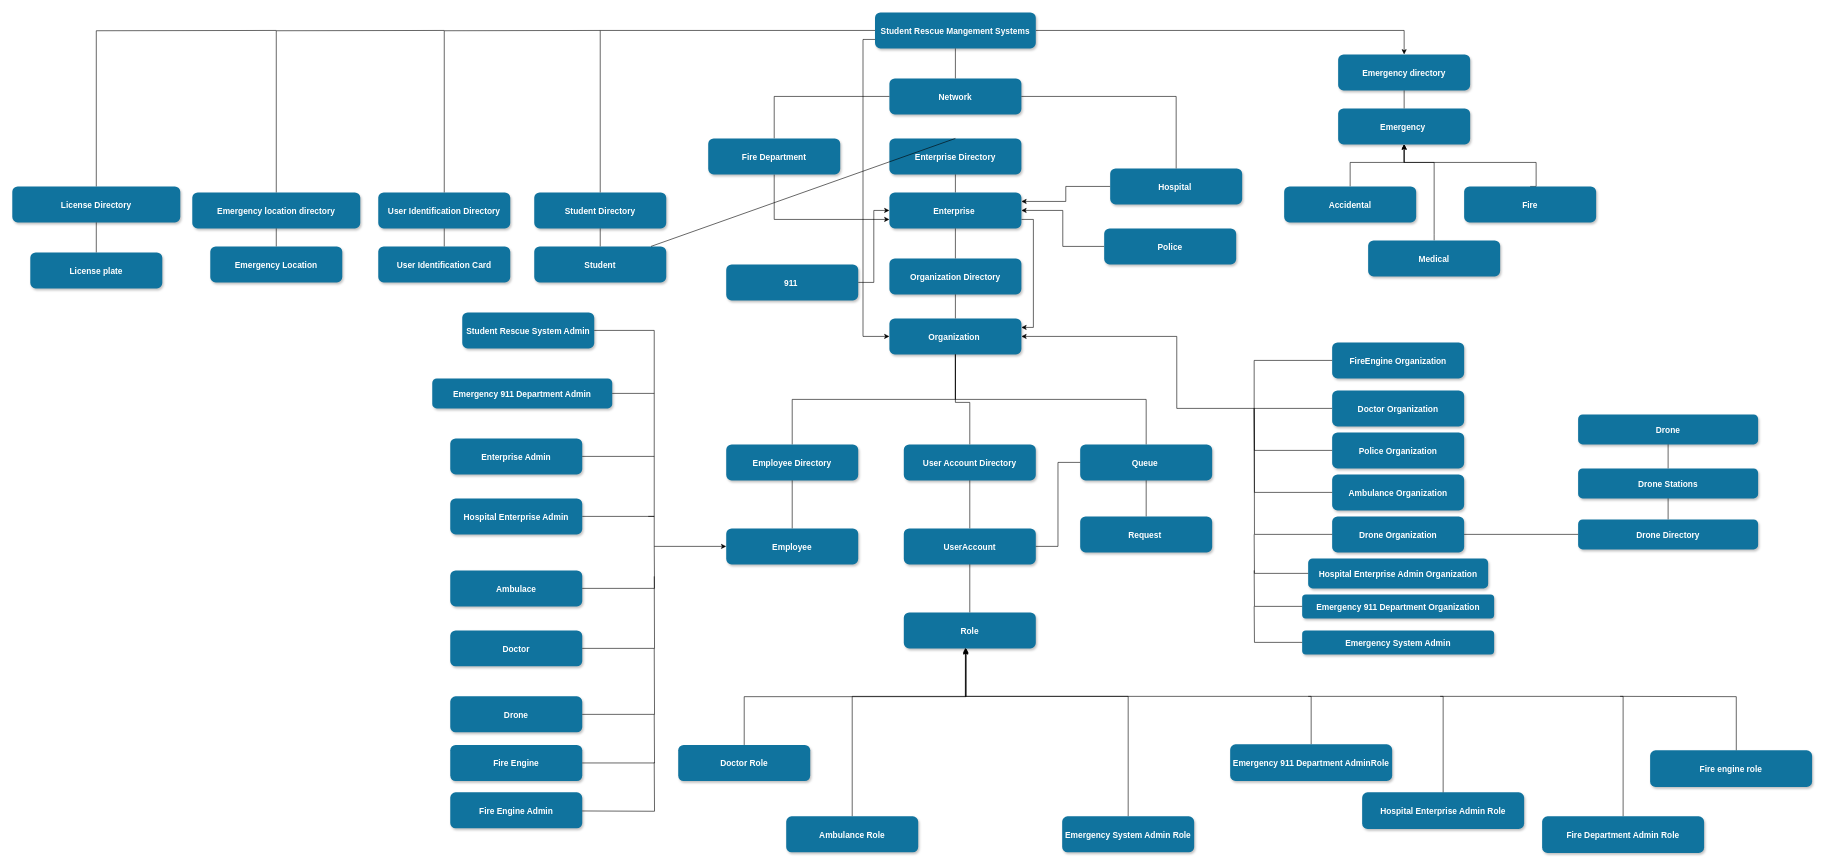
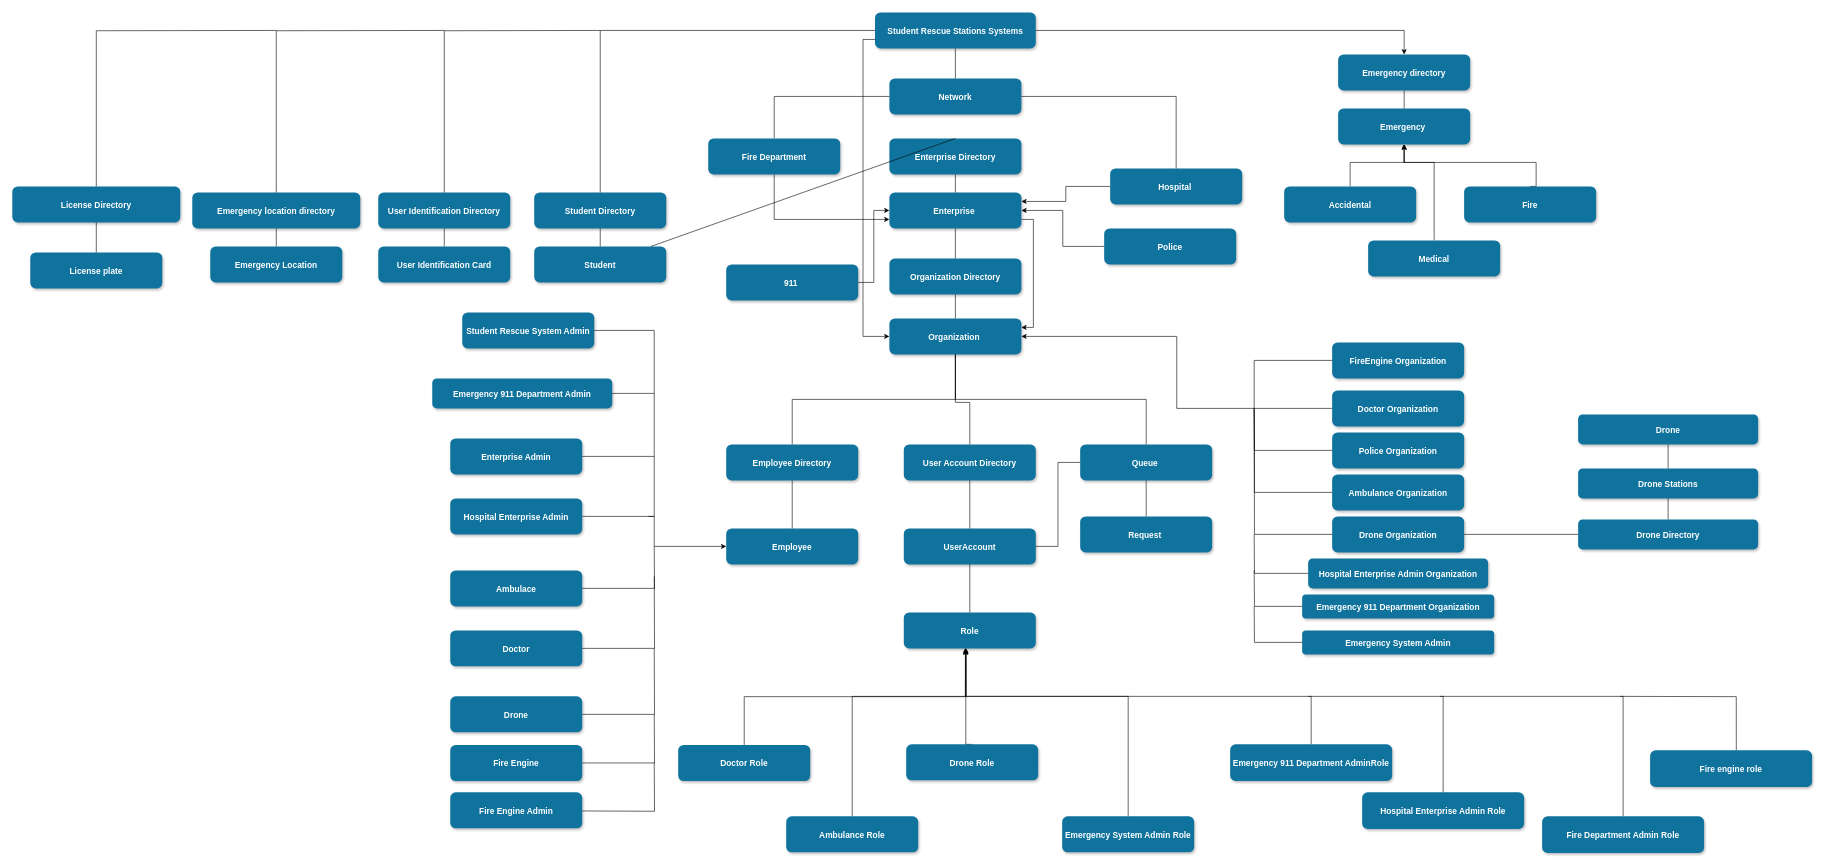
node "Student Rescue Mangement Systems": label "Student Rescue Mangement Systems" -> "Student Rescue Stations Systems"
edge "Drone Role" -> "Role": added
node "Drone Role": added
